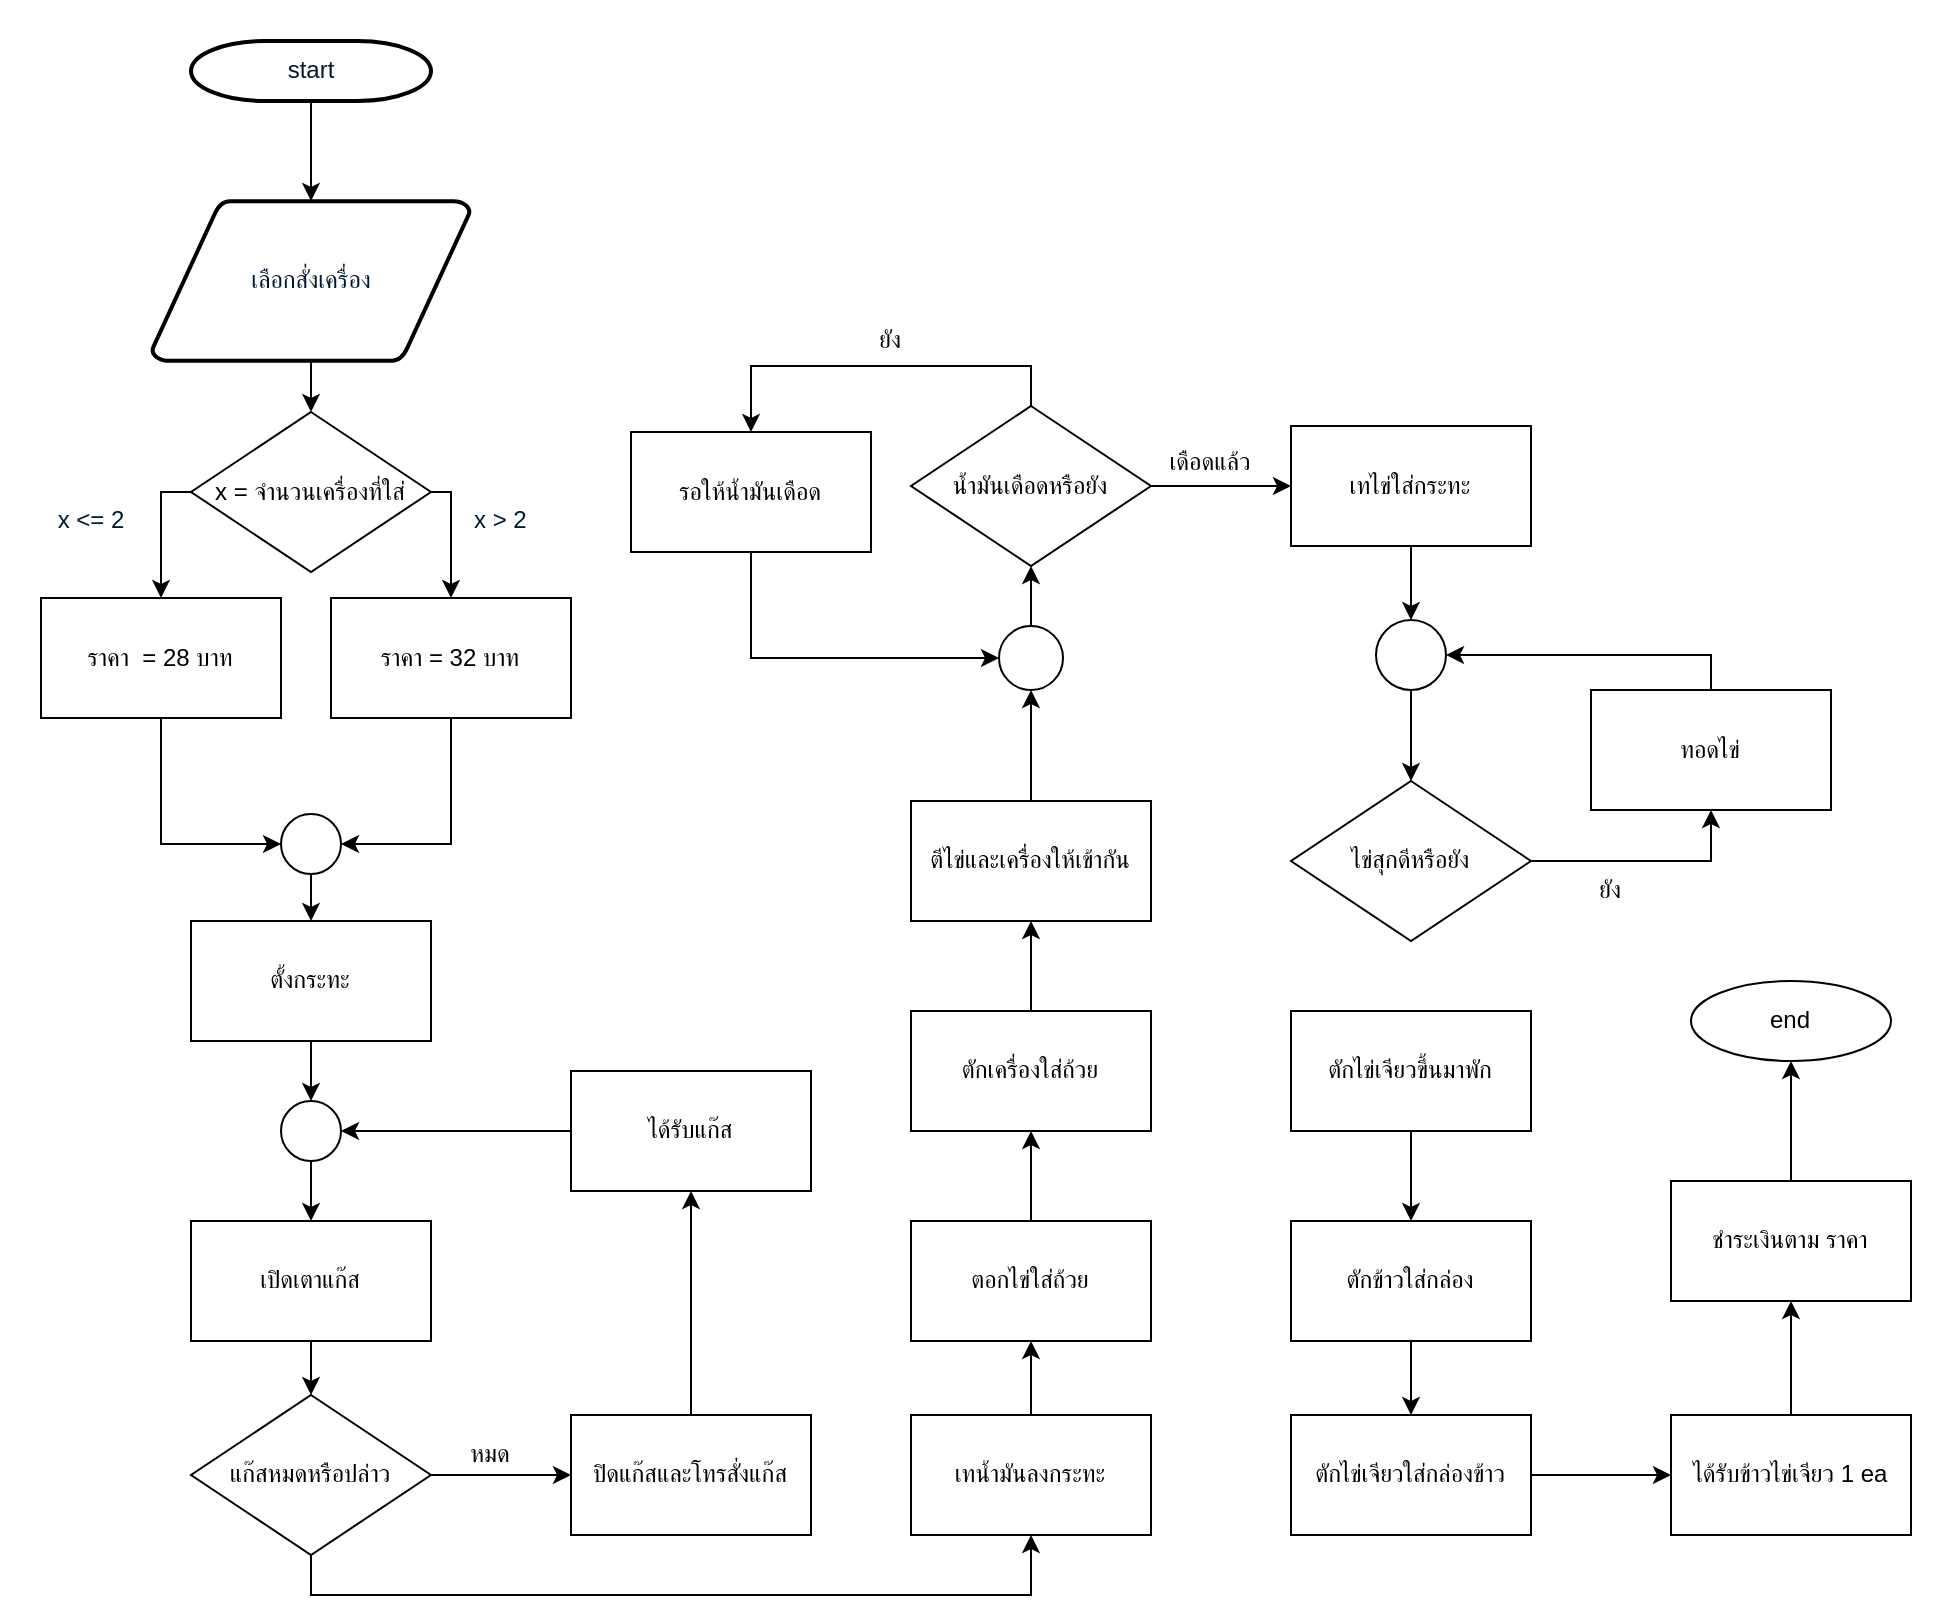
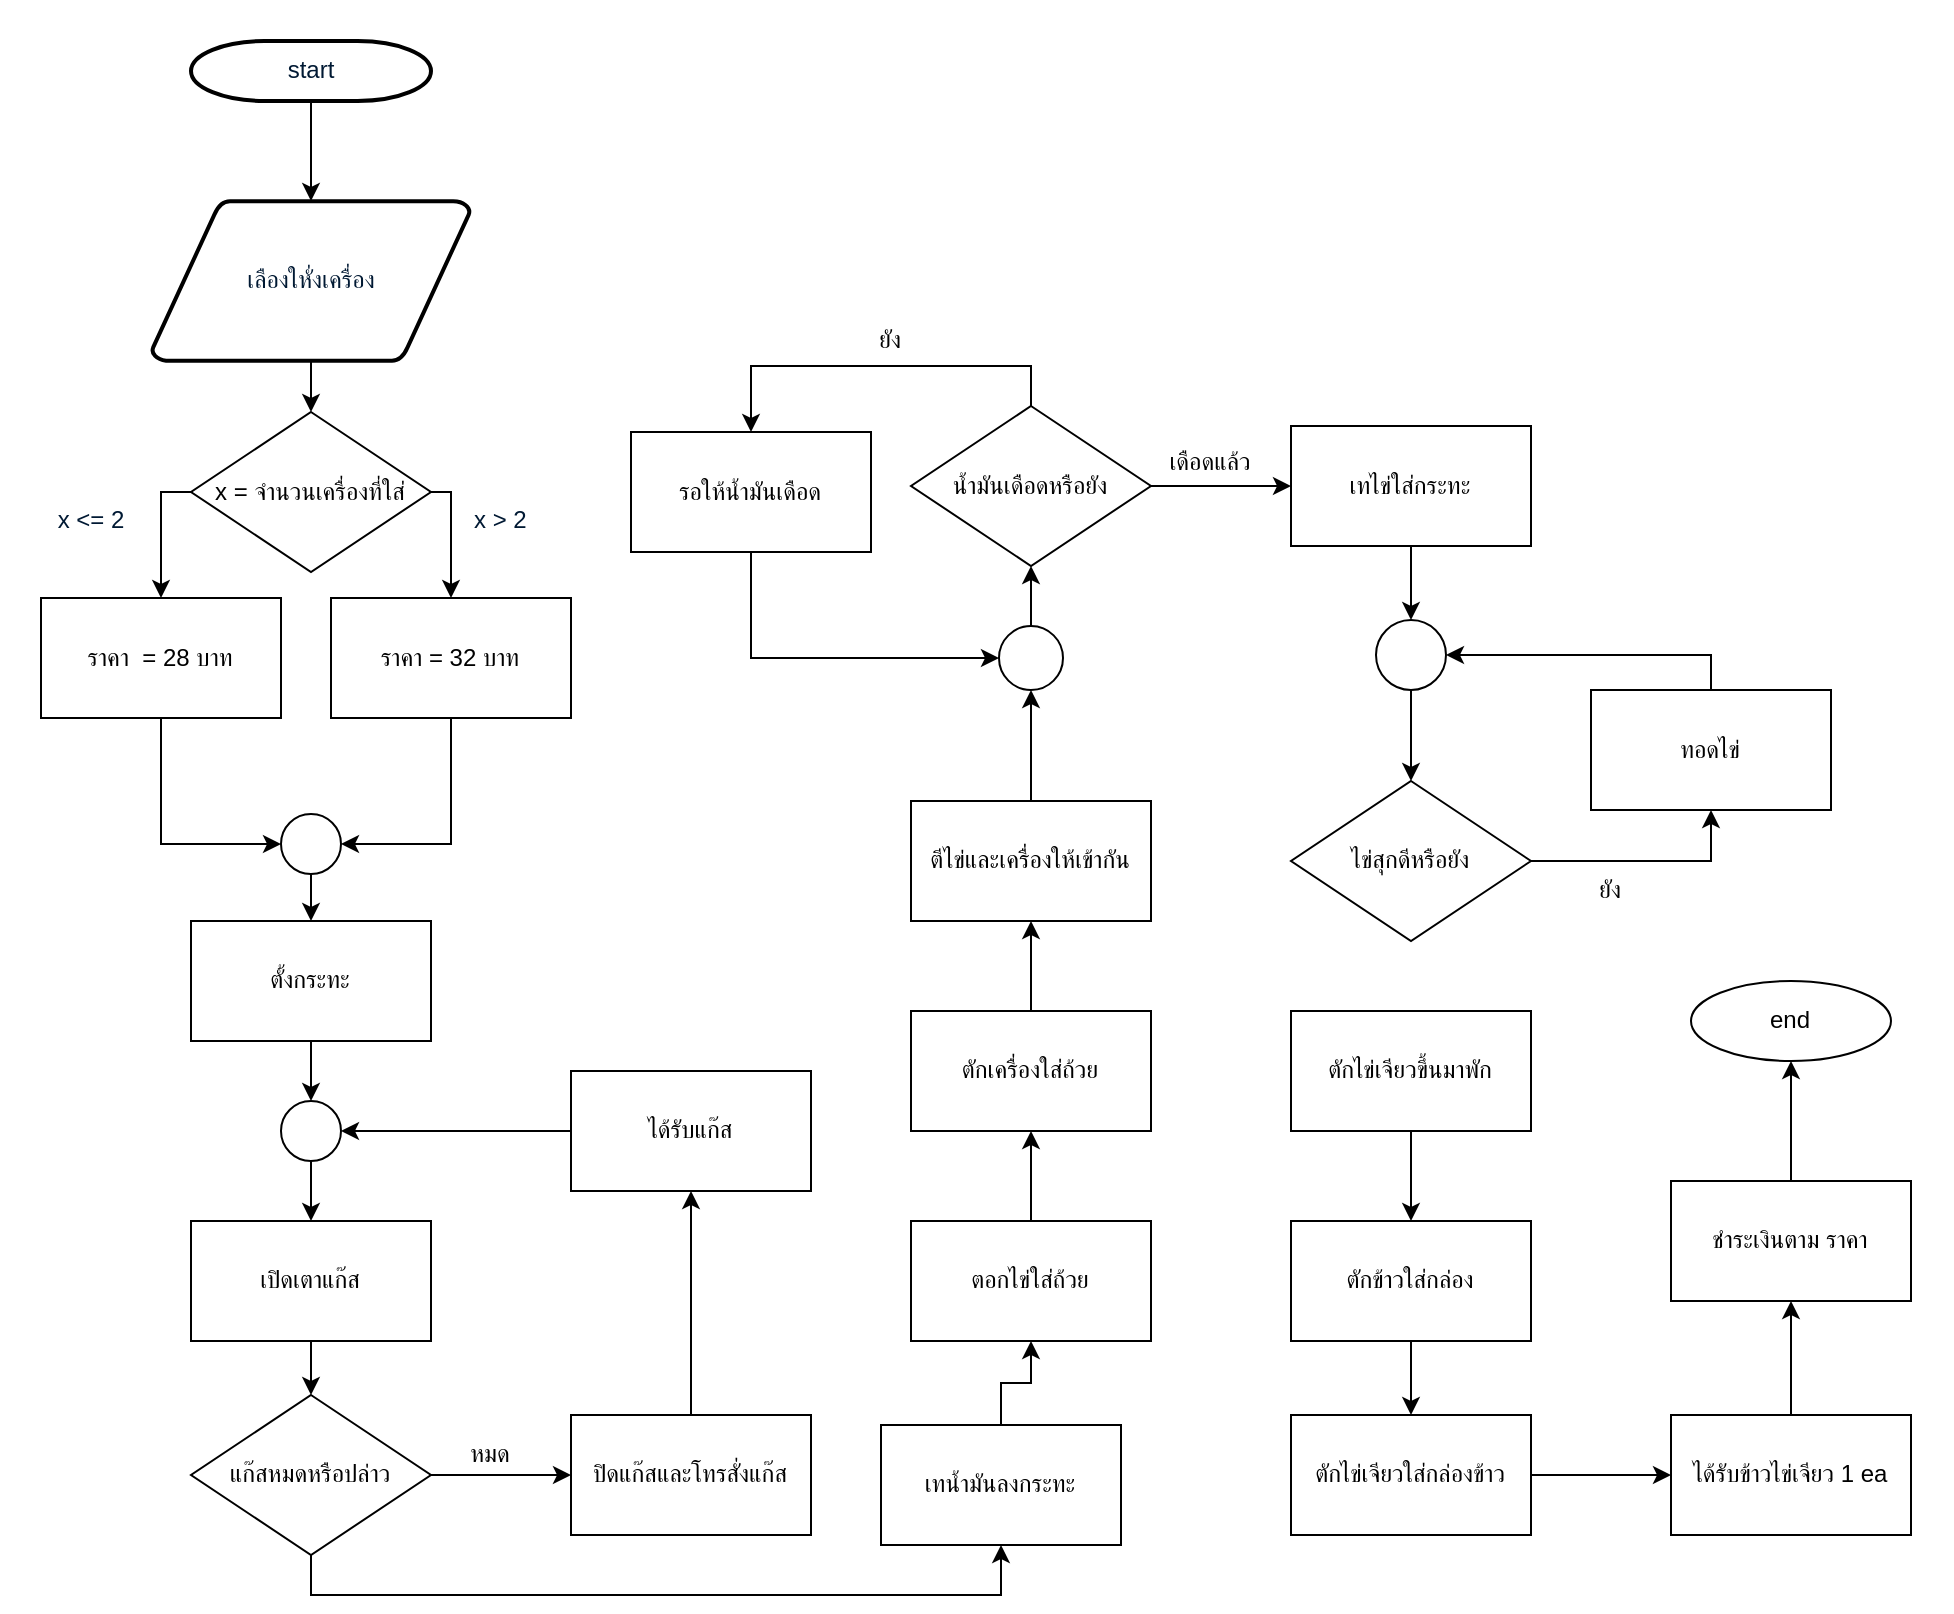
node "เลือกสั่งเครื่อง": label "เลือกสั่งเครื่อง" -> "เลืองใหั่งเครื่อง"
node "เทน้ำมันลงกระทะ": moved (1031, 1475) -> (1001, 1485)
